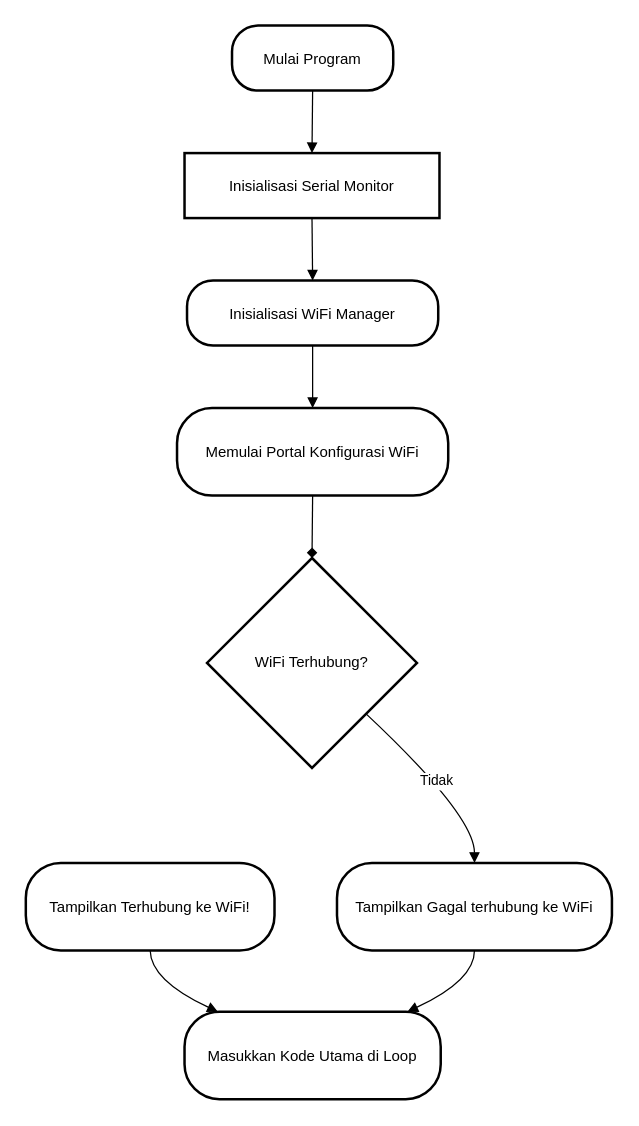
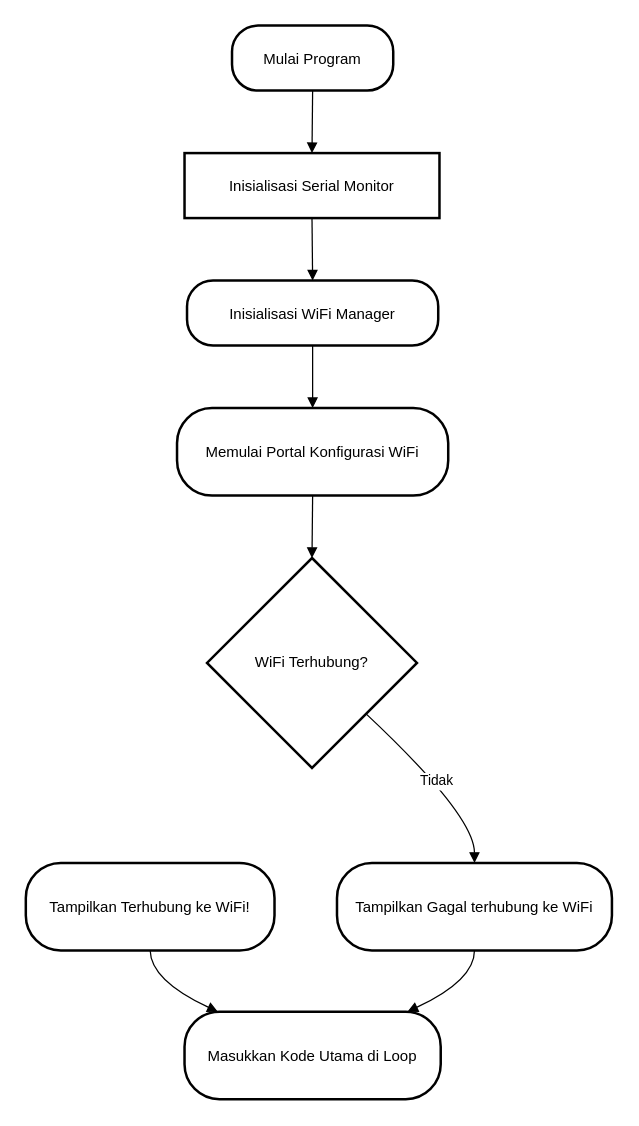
edge "Memulai Portal Konfigurasi WiFi" -> "WiFi Terhubung?": arrowhead diamond -> block
